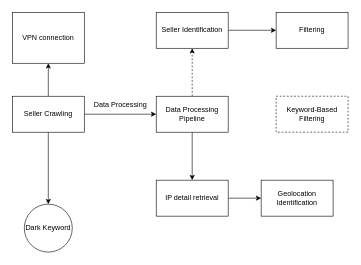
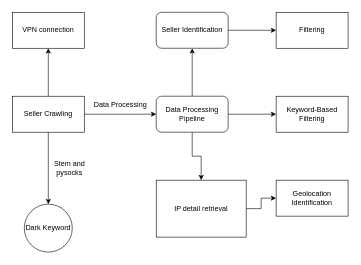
node "Seller Identification": shape rectangle -> rounded rectangle
node "VPN connection": size 72x51 -> 72x36
edge "Data Processing Pipeline" -> "Seller Identification": style dashed -> solid
node "Data Processing Pipeline": shape rectangle -> rounded rectangle
edge "Data Processing Pipeline" -> "Keyword-Based Filtering": added
node "Keyword-Based Filtering": style dashed -> solid
node "Stem and pysocks": added
node "IP detail retrieval": size 72x36 -> 90x57
node "Geolocation Identification": moved (297, 198) -> (312, 198)
